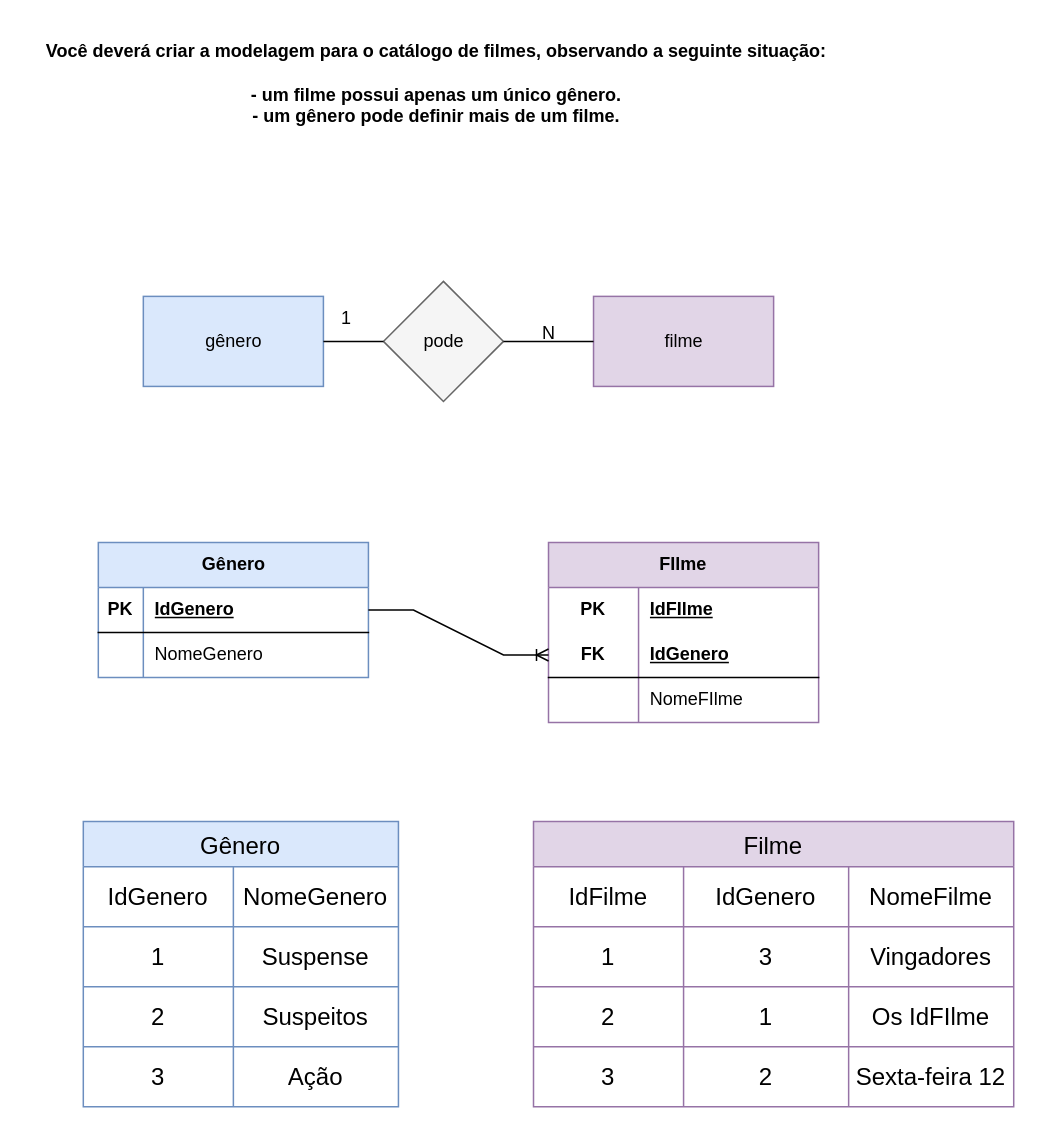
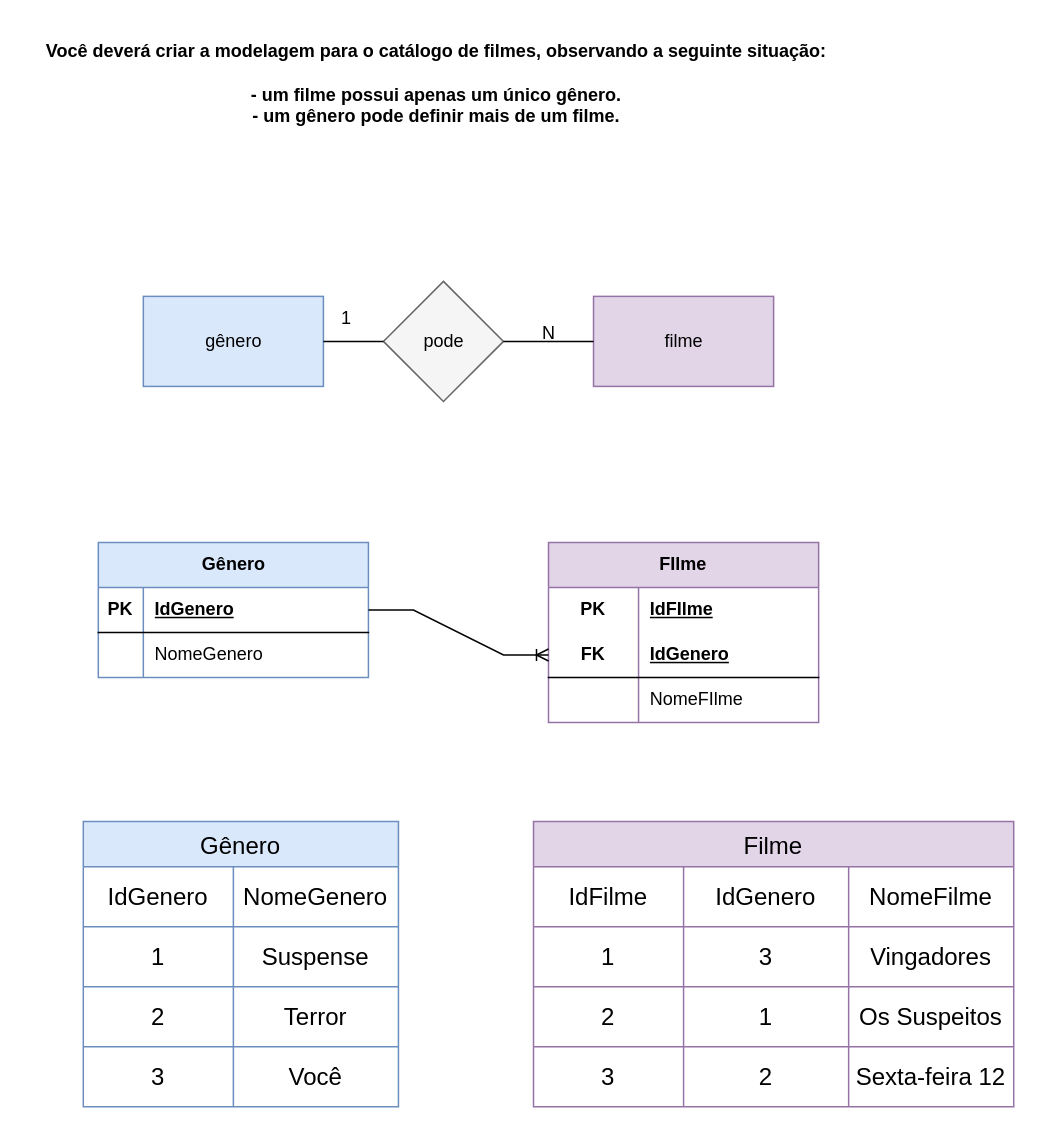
node "Suspeitos": label "Suspeitos" -> "Terror"
node "Os IdFIlme": label "Os IdFIlme" -> "Os Suspeitos"
node "Ação": label "Ação" -> "Você"
